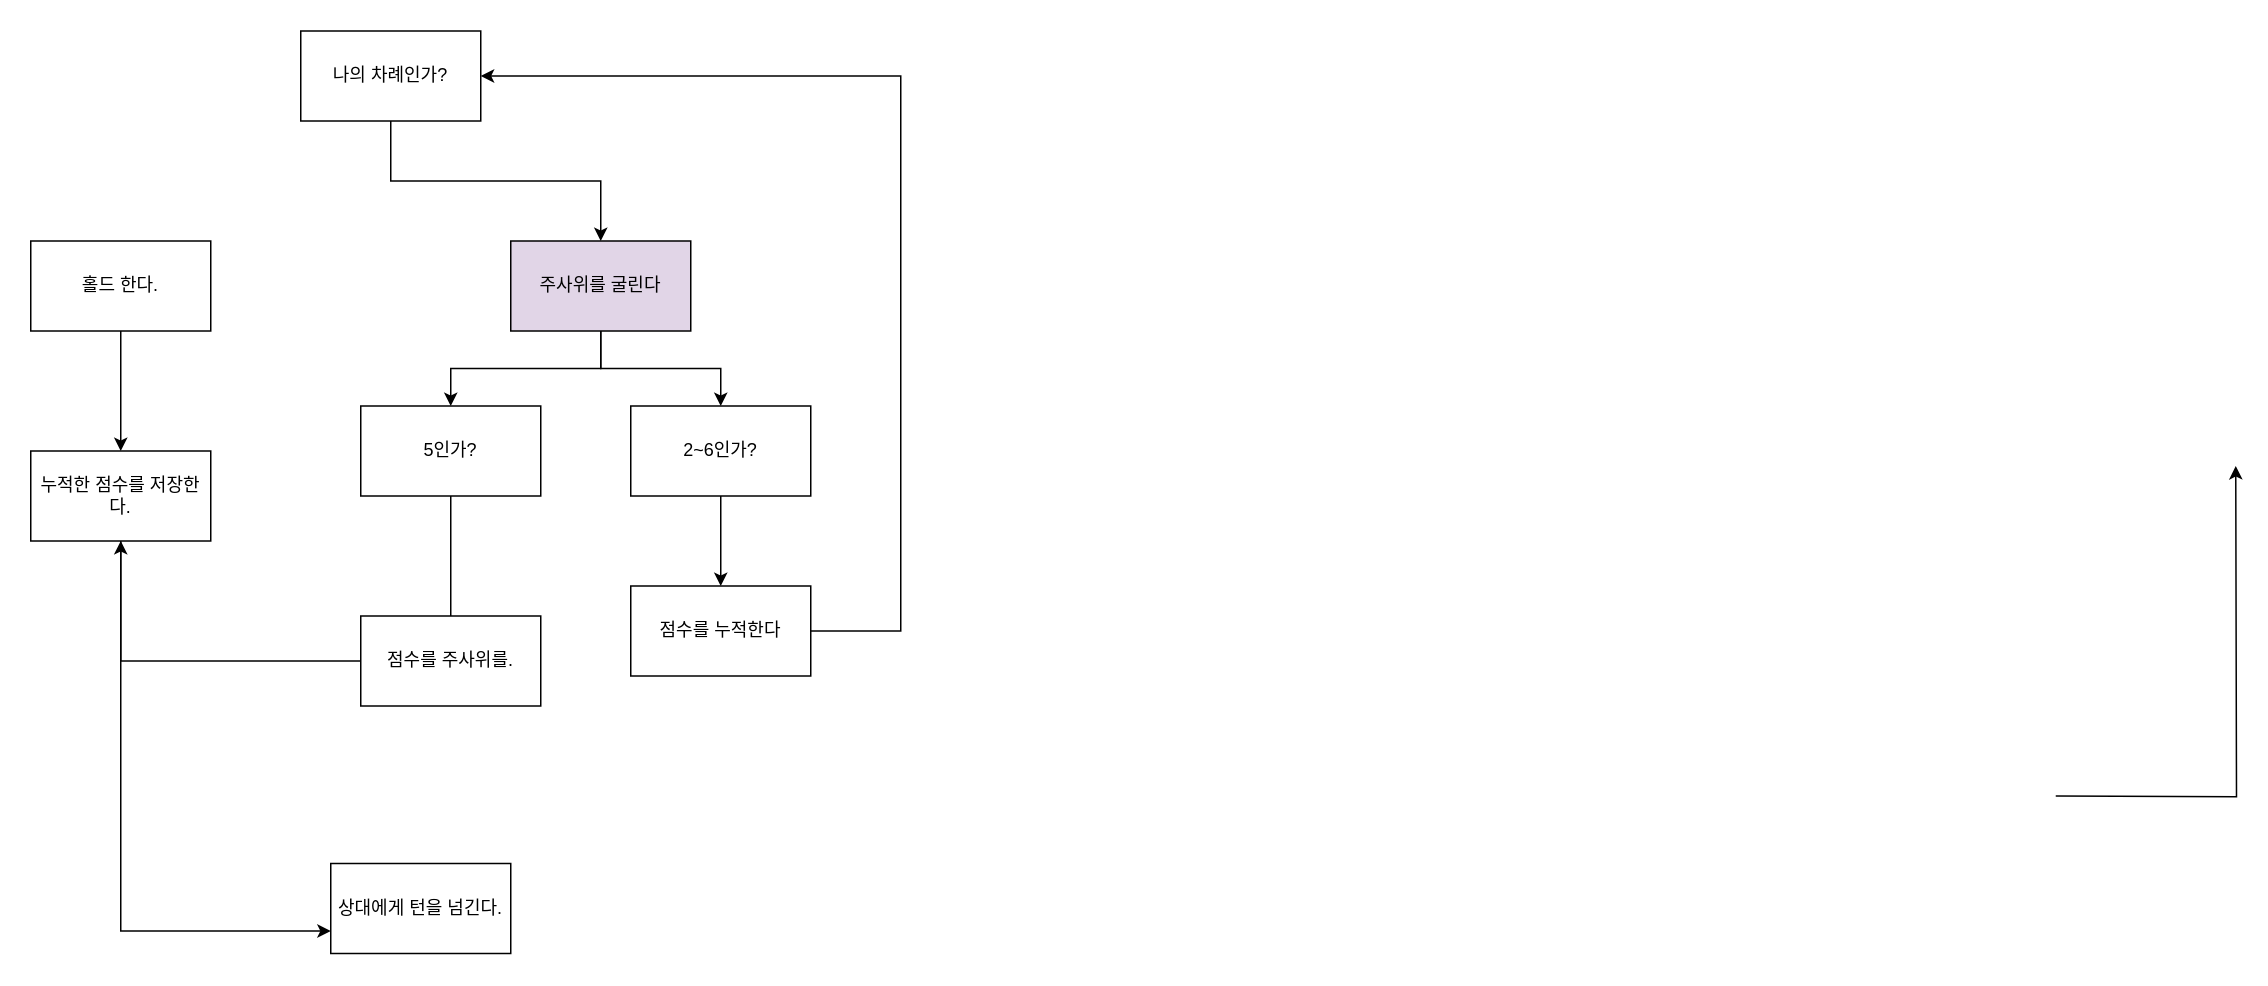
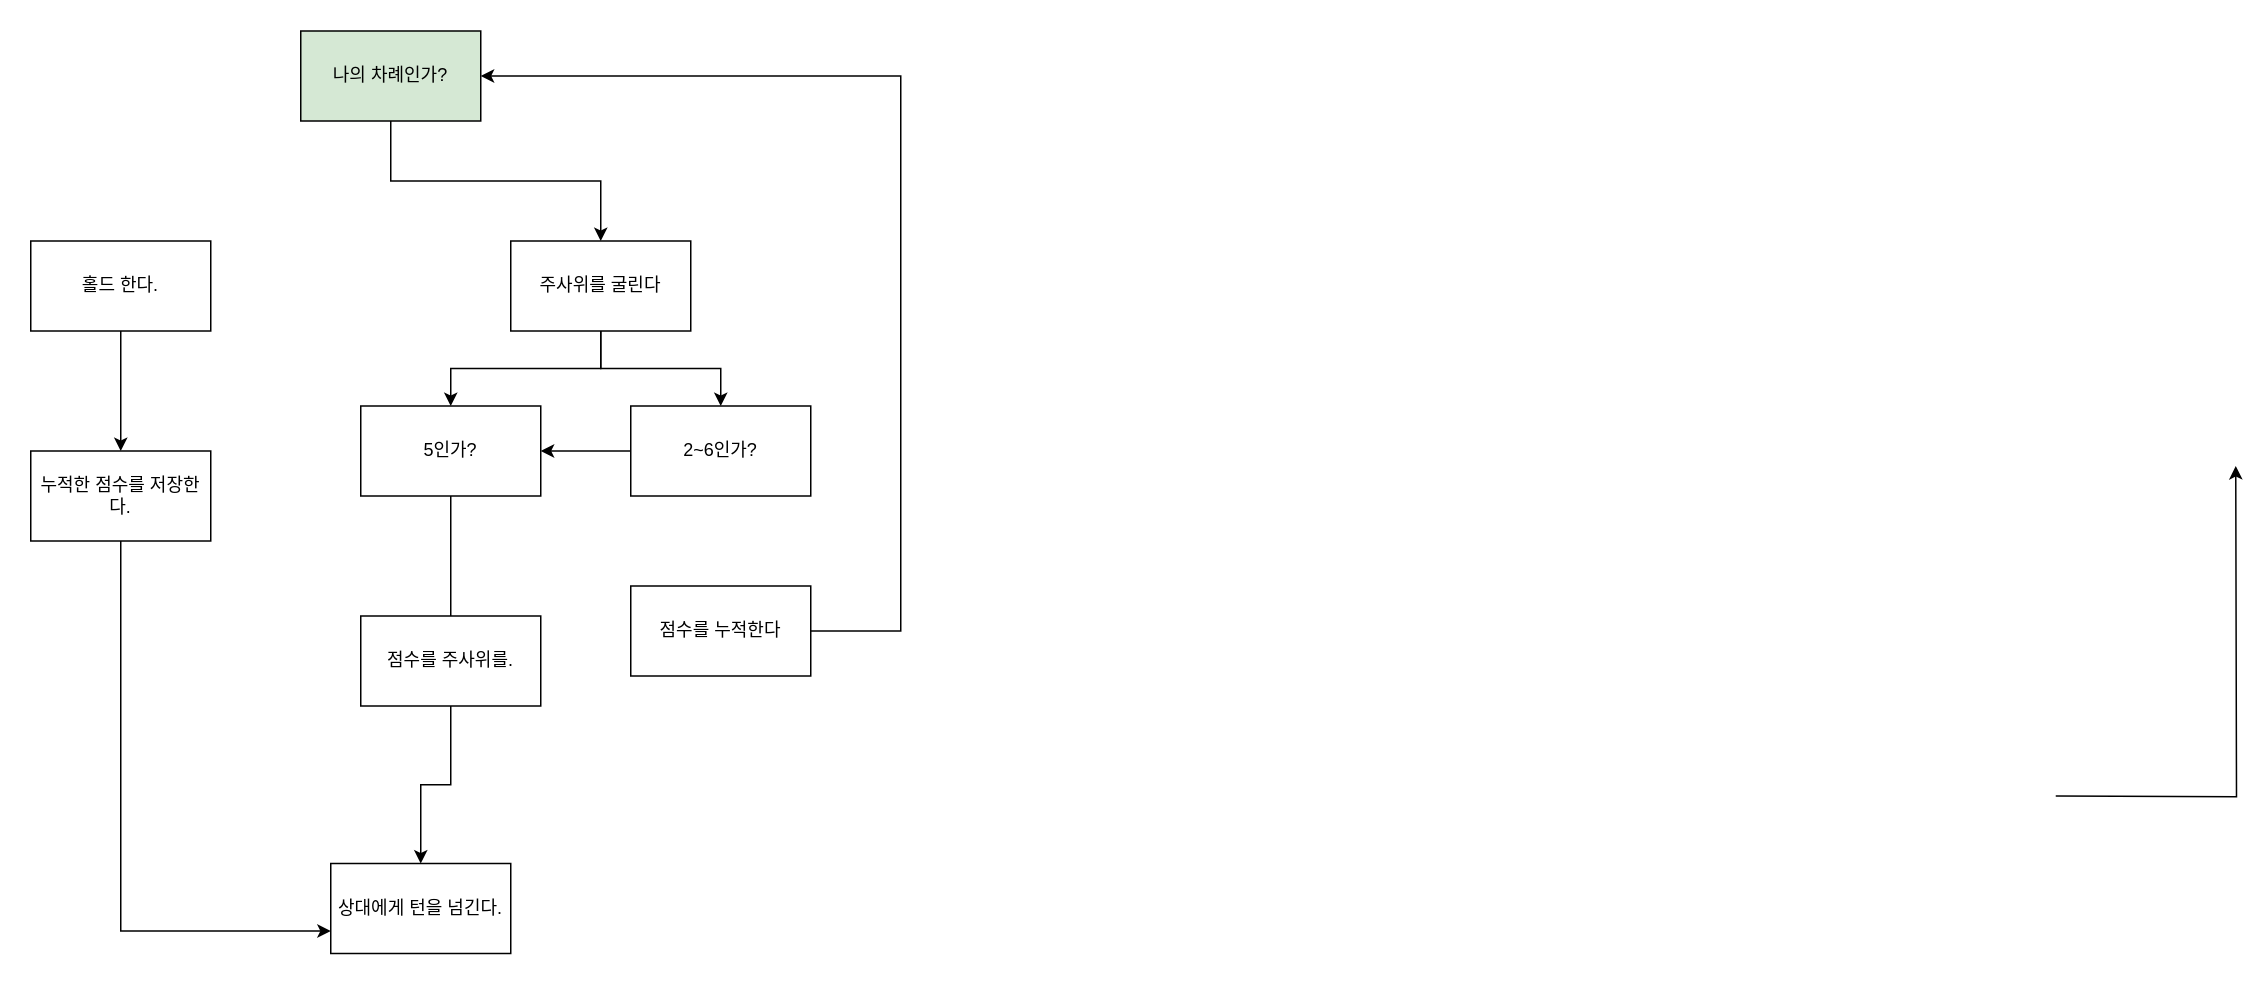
node "나의 차례인가?": fillcolor #ffffff -> #d5e8d4
node "주사위를 굴린다": fillcolor #e1d5e7 -> #ffffff
edge "2~6인가?" -> "점수를 누적한다": now "2~6인가?" -> "5인가?"
edge "점수를 주사위를." -> "누적한 점수를 저장한다.": now "점수를 주사위를." -> "상대에게 턴을 넘긴다."
